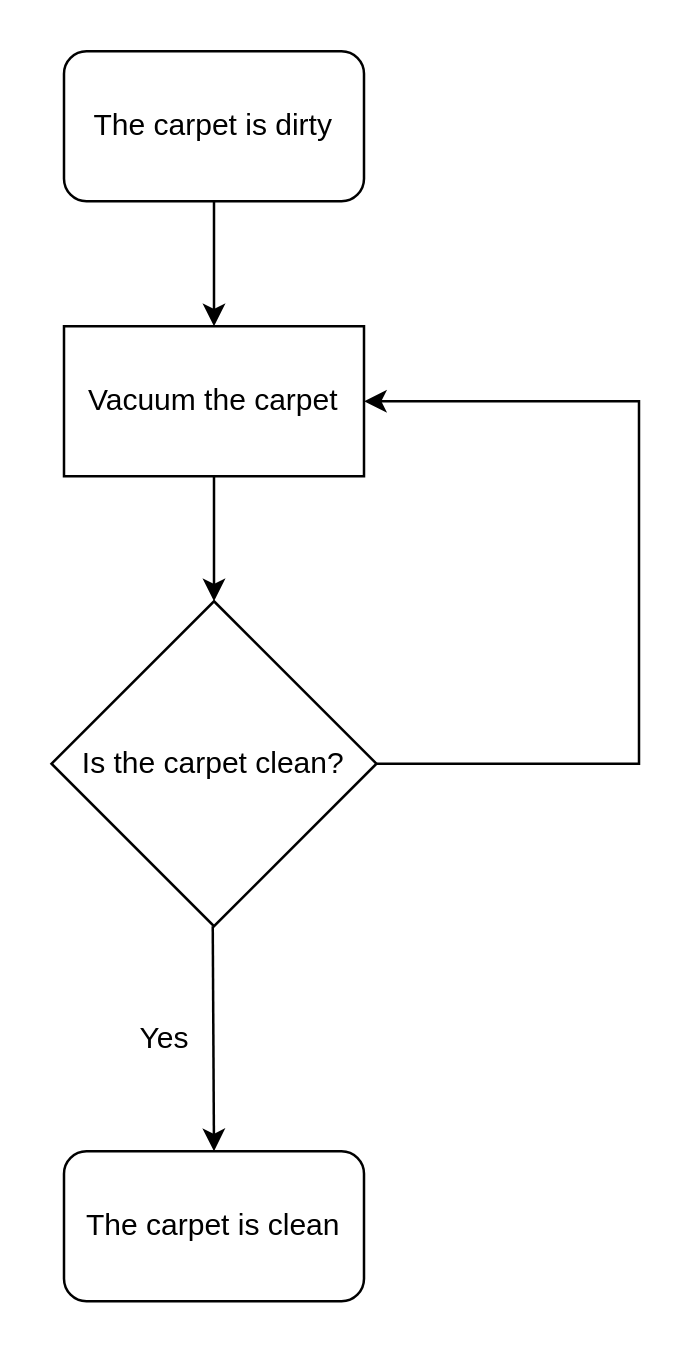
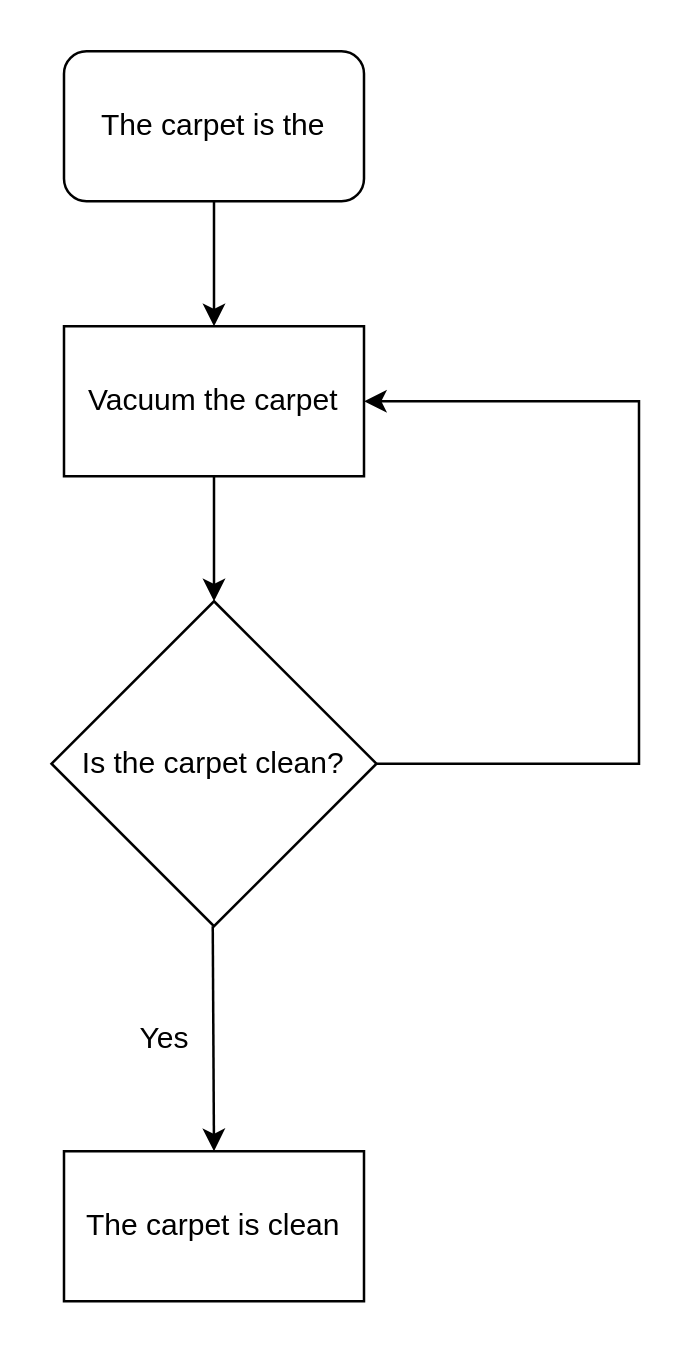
node "The carpet is dirty": label "The carpet is dirty" -> "The carpet is the"
node "The carpet is clean": shape rounded rectangle -> rectangle
